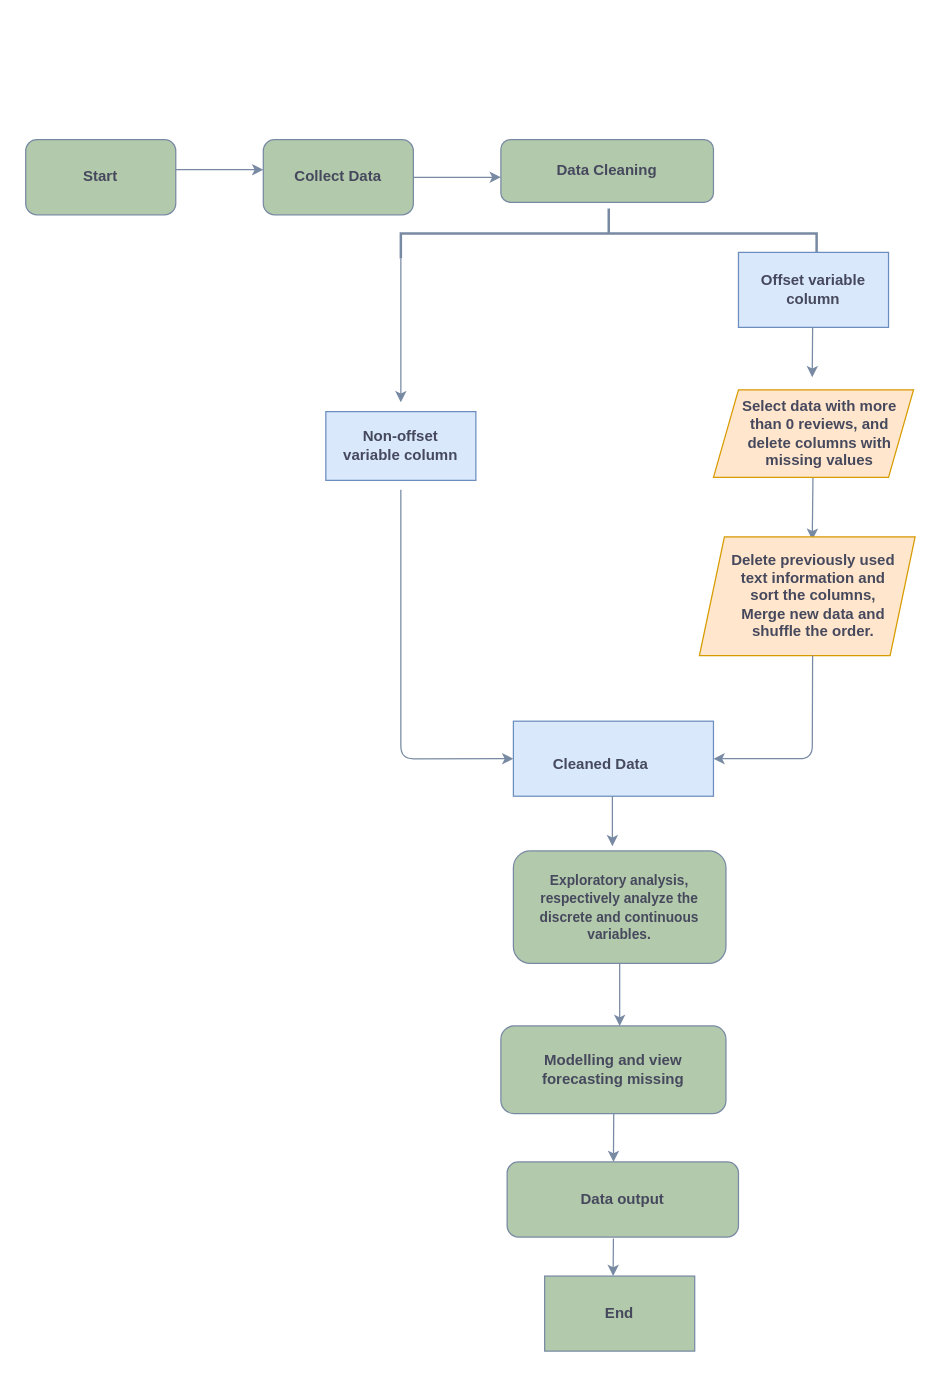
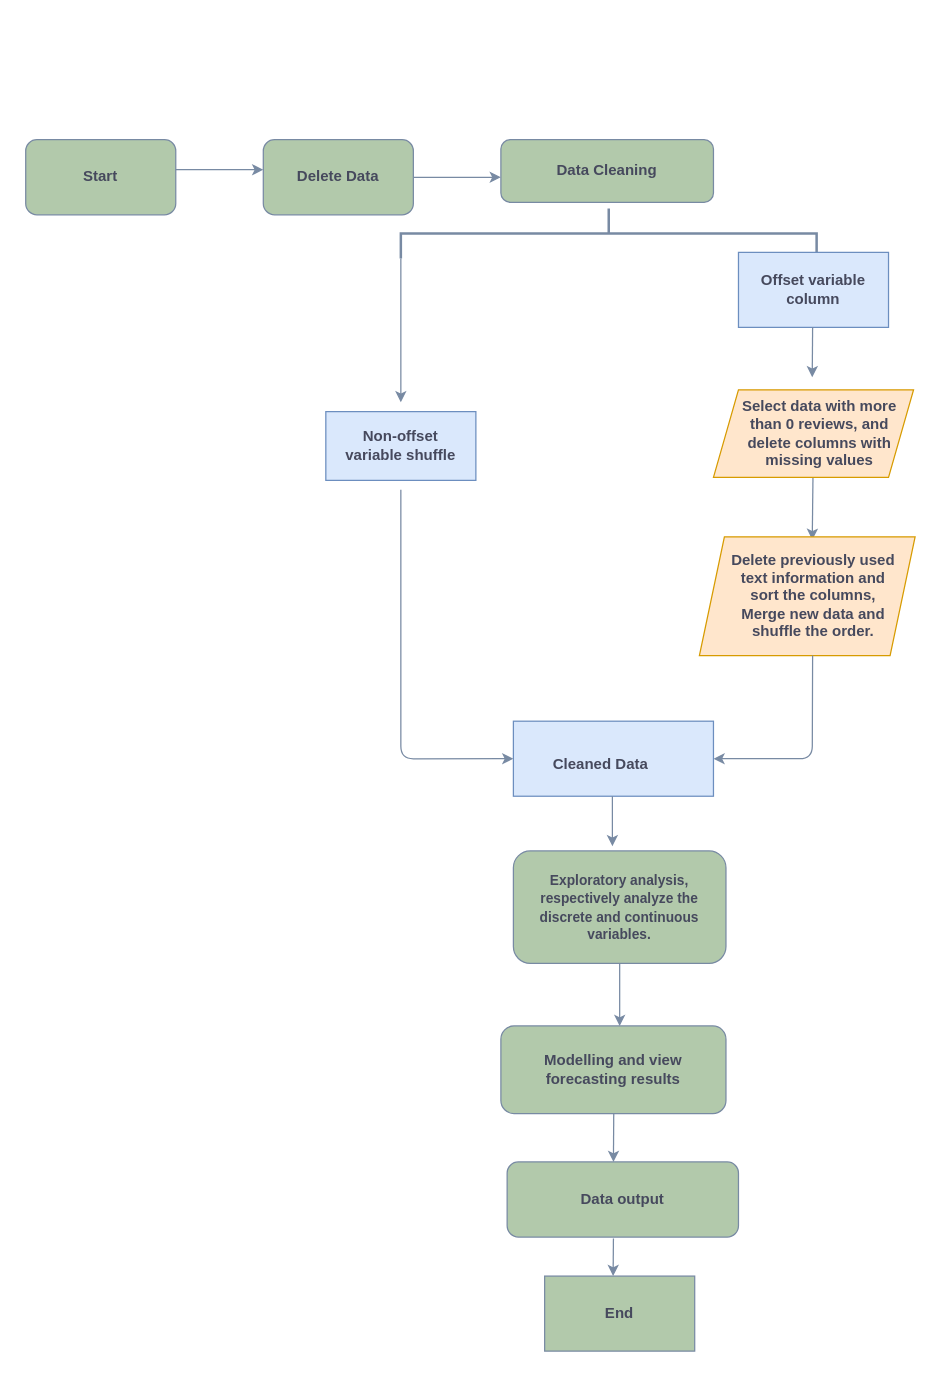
node "Collect Data": label "Collect Data" -> "Delete Data"
node "Non-offset variable column": label "Non-offset variable column" -> "Non-offset variable shuffle"
node "Modelling and view forecasting missing": label "Modelling and view forecasting missing" -> "Modelling and view forecasting results"
